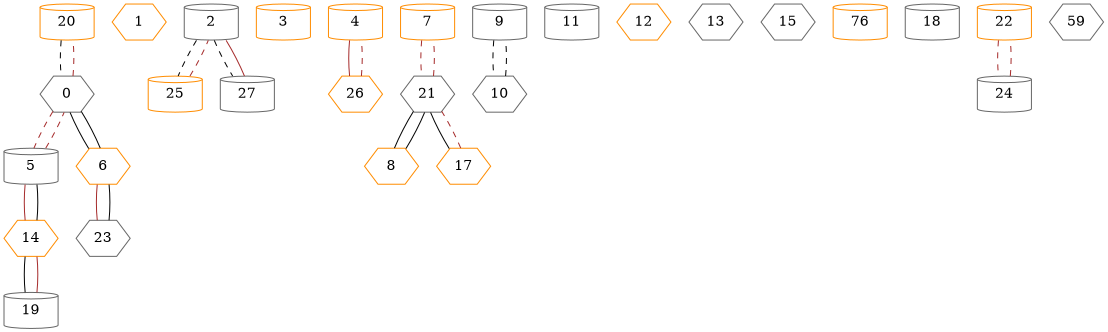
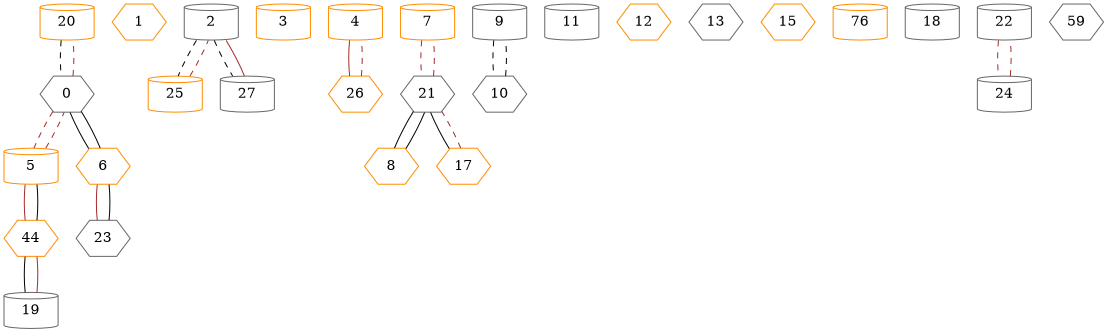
node "15": color gray40 -> darkorange
node "22": color darkorange -> gray40
node "5": color gray40 -> darkorange
node "14": label "14" -> "44"
